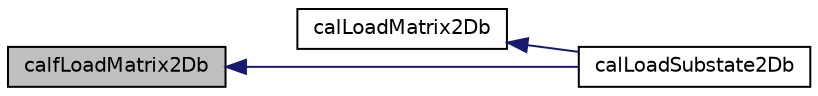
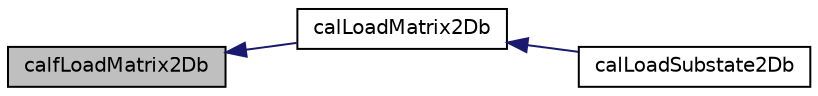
edge "calLoadSubstate2Db" -> "calfLoadMatrix2Db": now "calLoadMatrix2Db" -> "calfLoadMatrix2Db"
